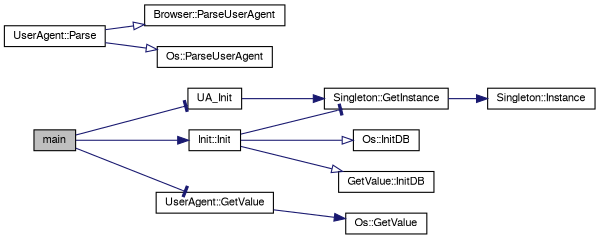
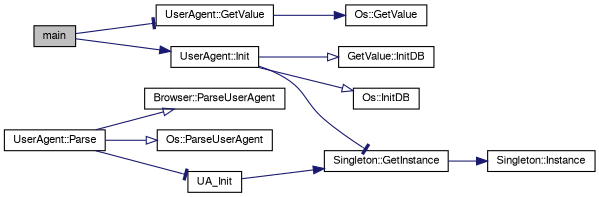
edge "main" -> "UA_Init": now "UserAgent::Parse" -> "UA_Init"
node "Init::Init": label "Init::Init" -> "UserAgent::Init"
